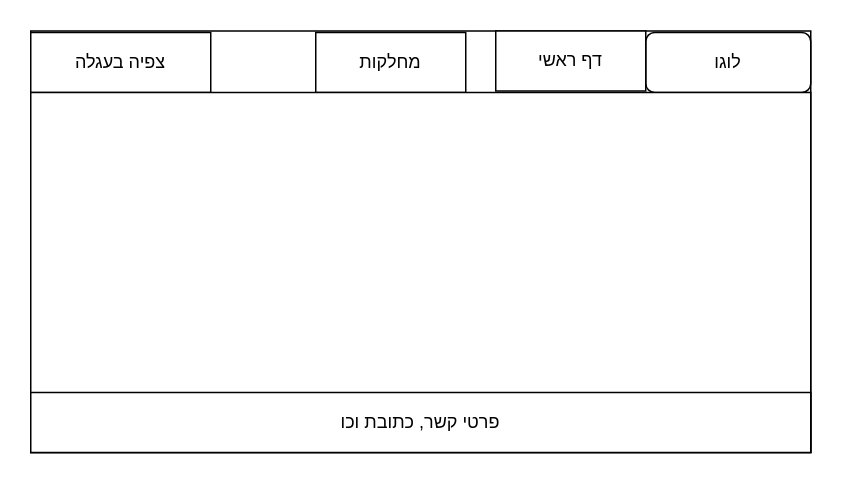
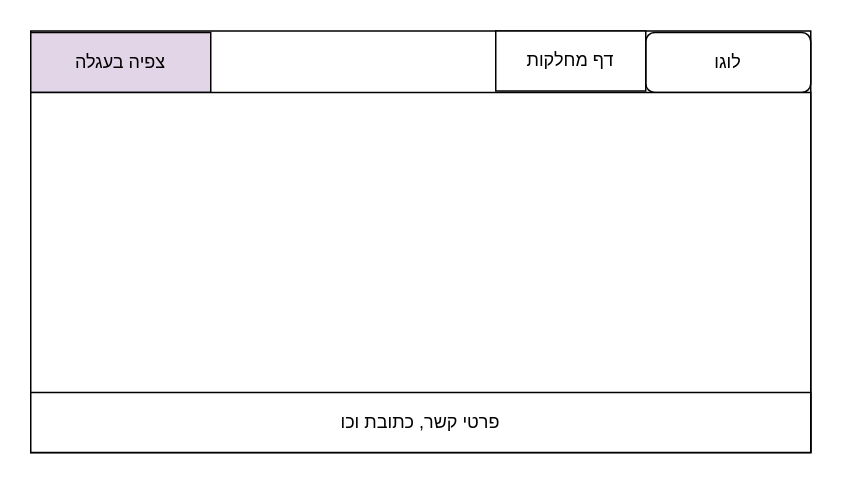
node "דף ראשי": label "דף ראשי" -> "דף מחלקות"
node "צפיה בעגלה": fillcolor #ffffff -> #e1d5e7
node "מחלקות": removed
